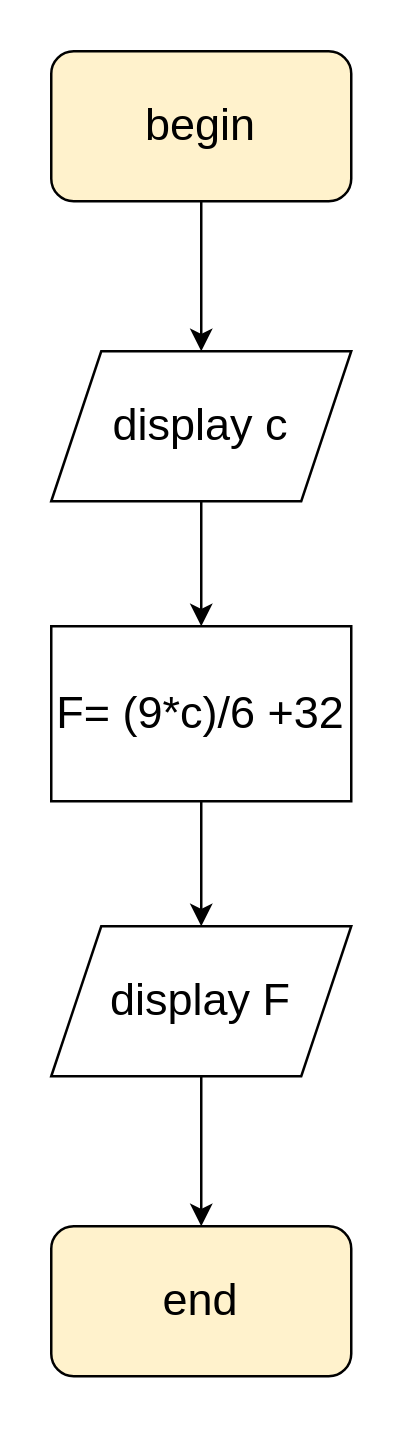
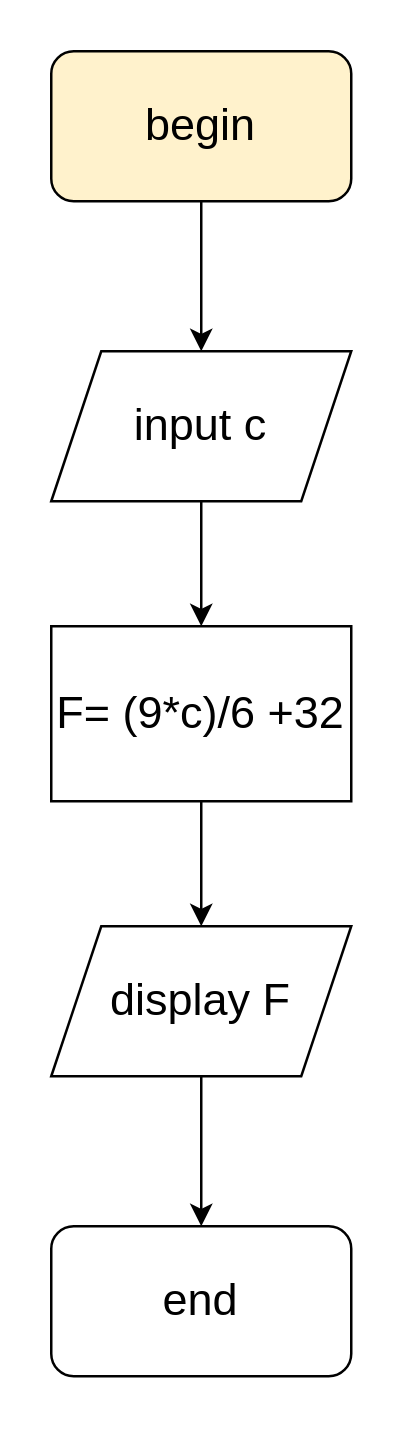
node "display c": label "display c" -> "input c"
node "end": fillcolor #fff2cc -> #ffffff
